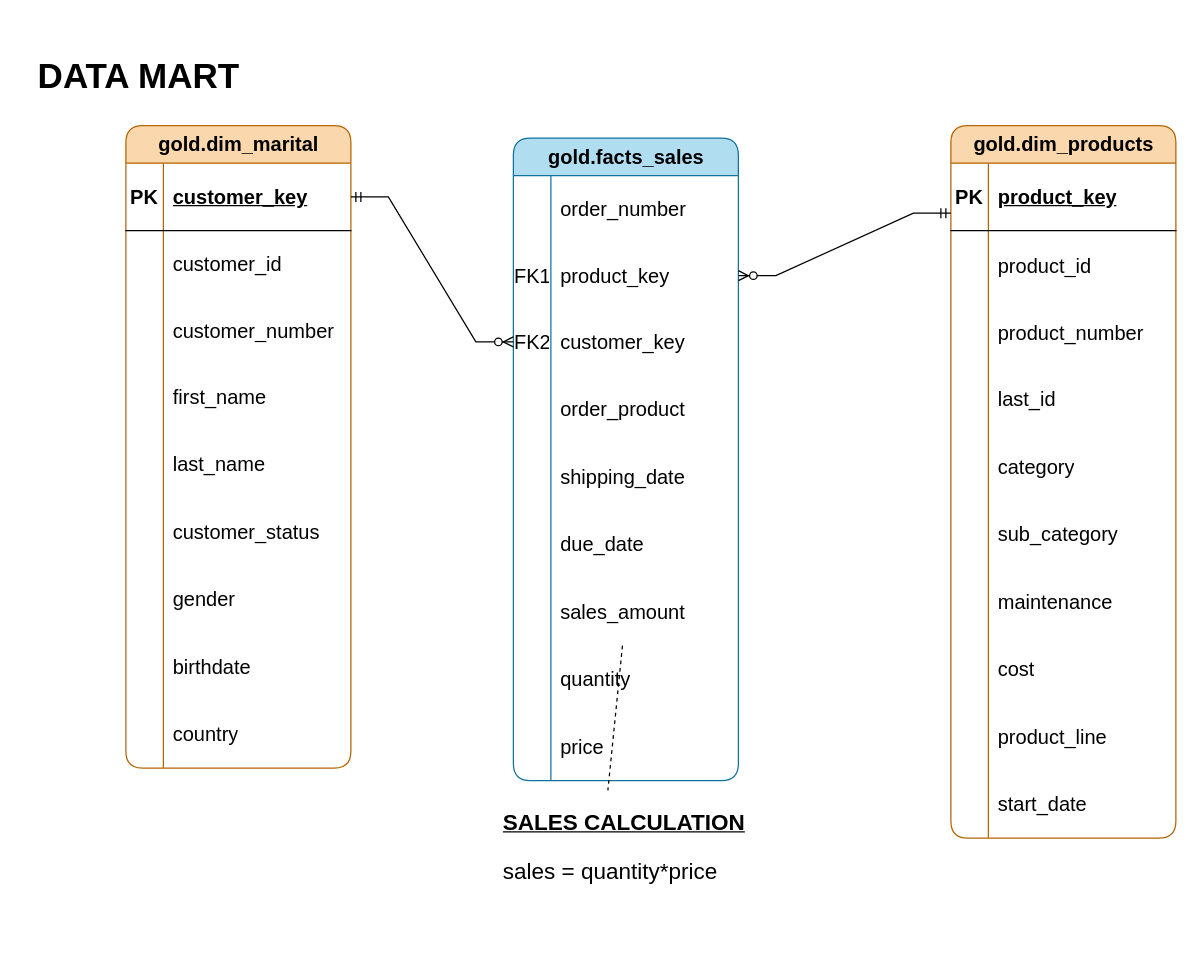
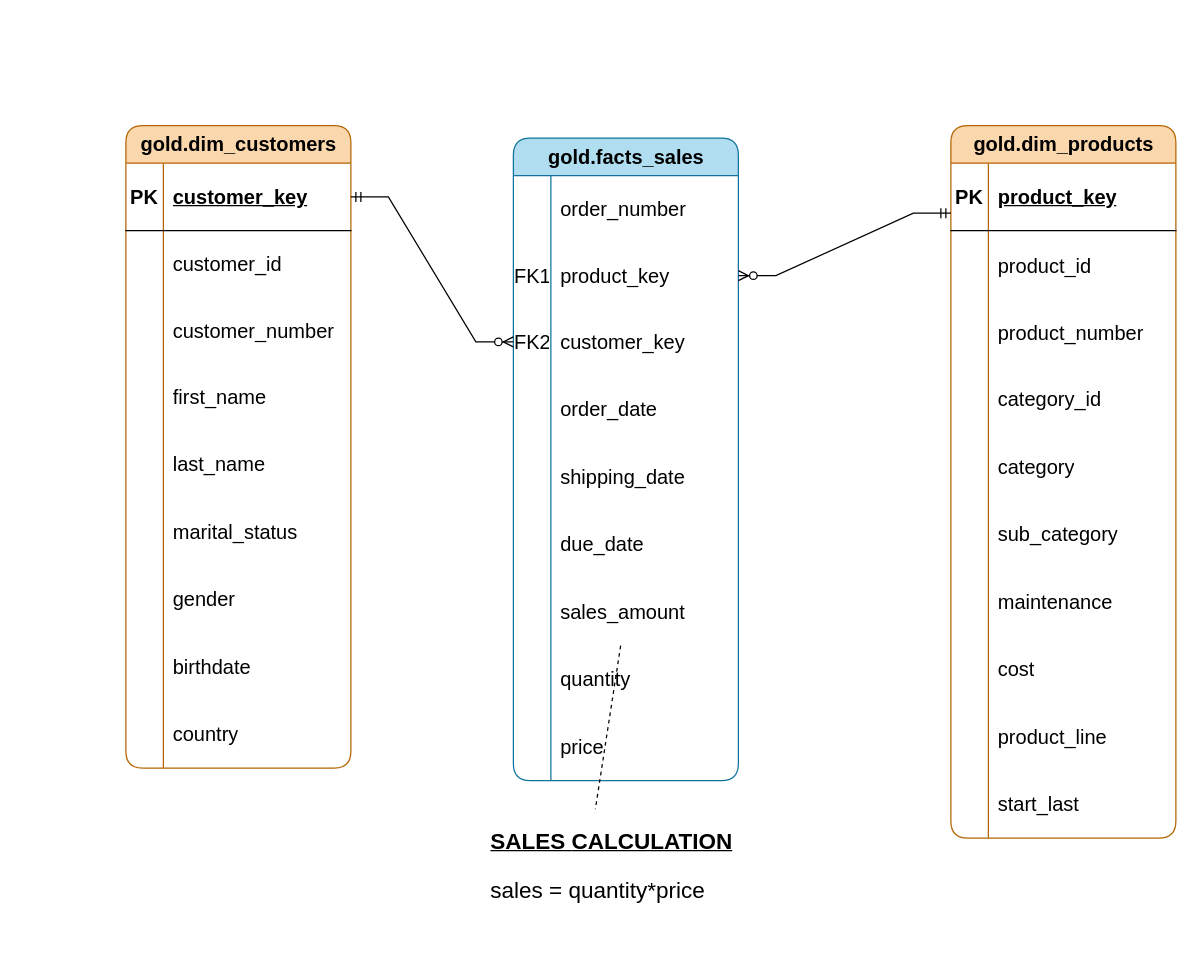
node "DATA MART": removed
node "gold.dim_marital": label "gold.dim_marital" -> "gold.dim_customers"
node "last_id": label "last_id" -> "category_id"
node "order_product": label "order_product" -> "order_date"
node "customer_status": label "customer_status" -> "marital_status"
node "start_date": label "start_date" -> "start_last"
node "SALES CALCULATION sales = quantity*price": moved (626, 857) -> (613, 876)
